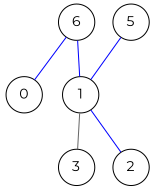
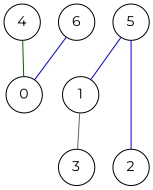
node "4": added
edge "6" -- "1": removed
edge "1" -- "2": now "5" -- "2"
